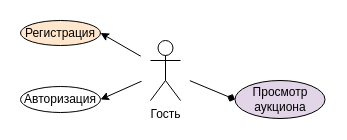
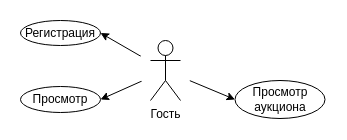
node "Регистрация": fillcolor #ffe6cc -> #ffffff
edge "Гость" -> "Просмотр аукциона": arrowhead diamond -> classic
node "Авторизация": label "Авторизация" -> "Просмотр"
node "Просмотр аукциона": fillcolor #e1d5e7 -> #ffffff
